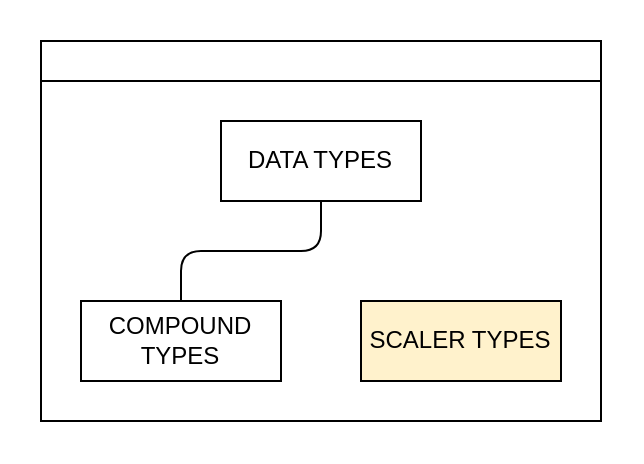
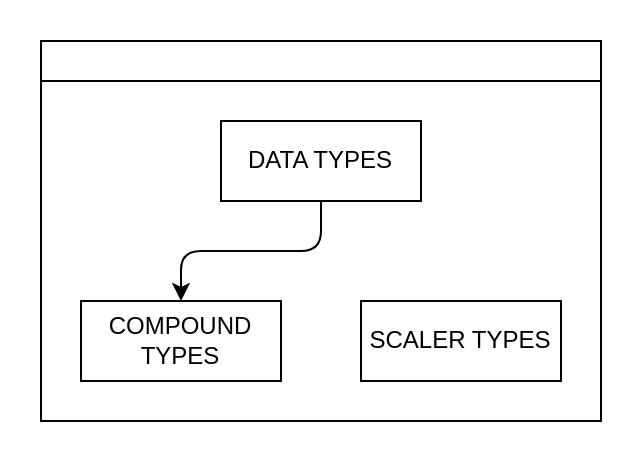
edge "DATA TYPES" -- "COMPOUND TYPES": arrowhead none -> classic
node "SCALER TYPES": fillcolor #fff2cc -> #ffffff
